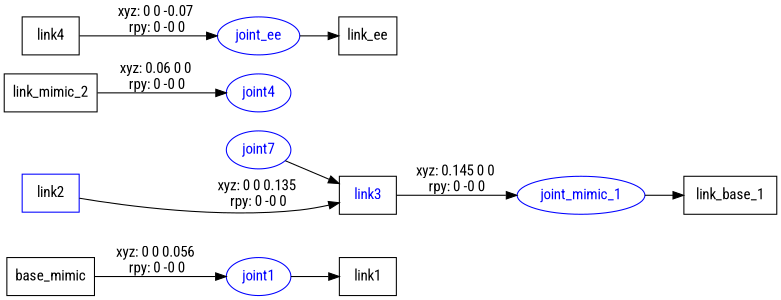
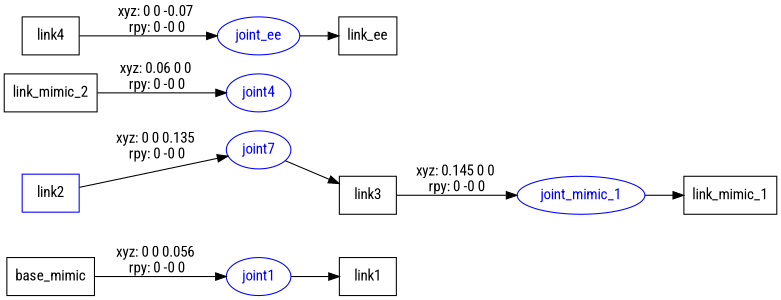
node "link3": fontcolor blue -> black
node "link_base_1": label "link_base_1" -> "link_mimic_1"
edge "link2" -> "link3": now "link2" -> "joint7"
